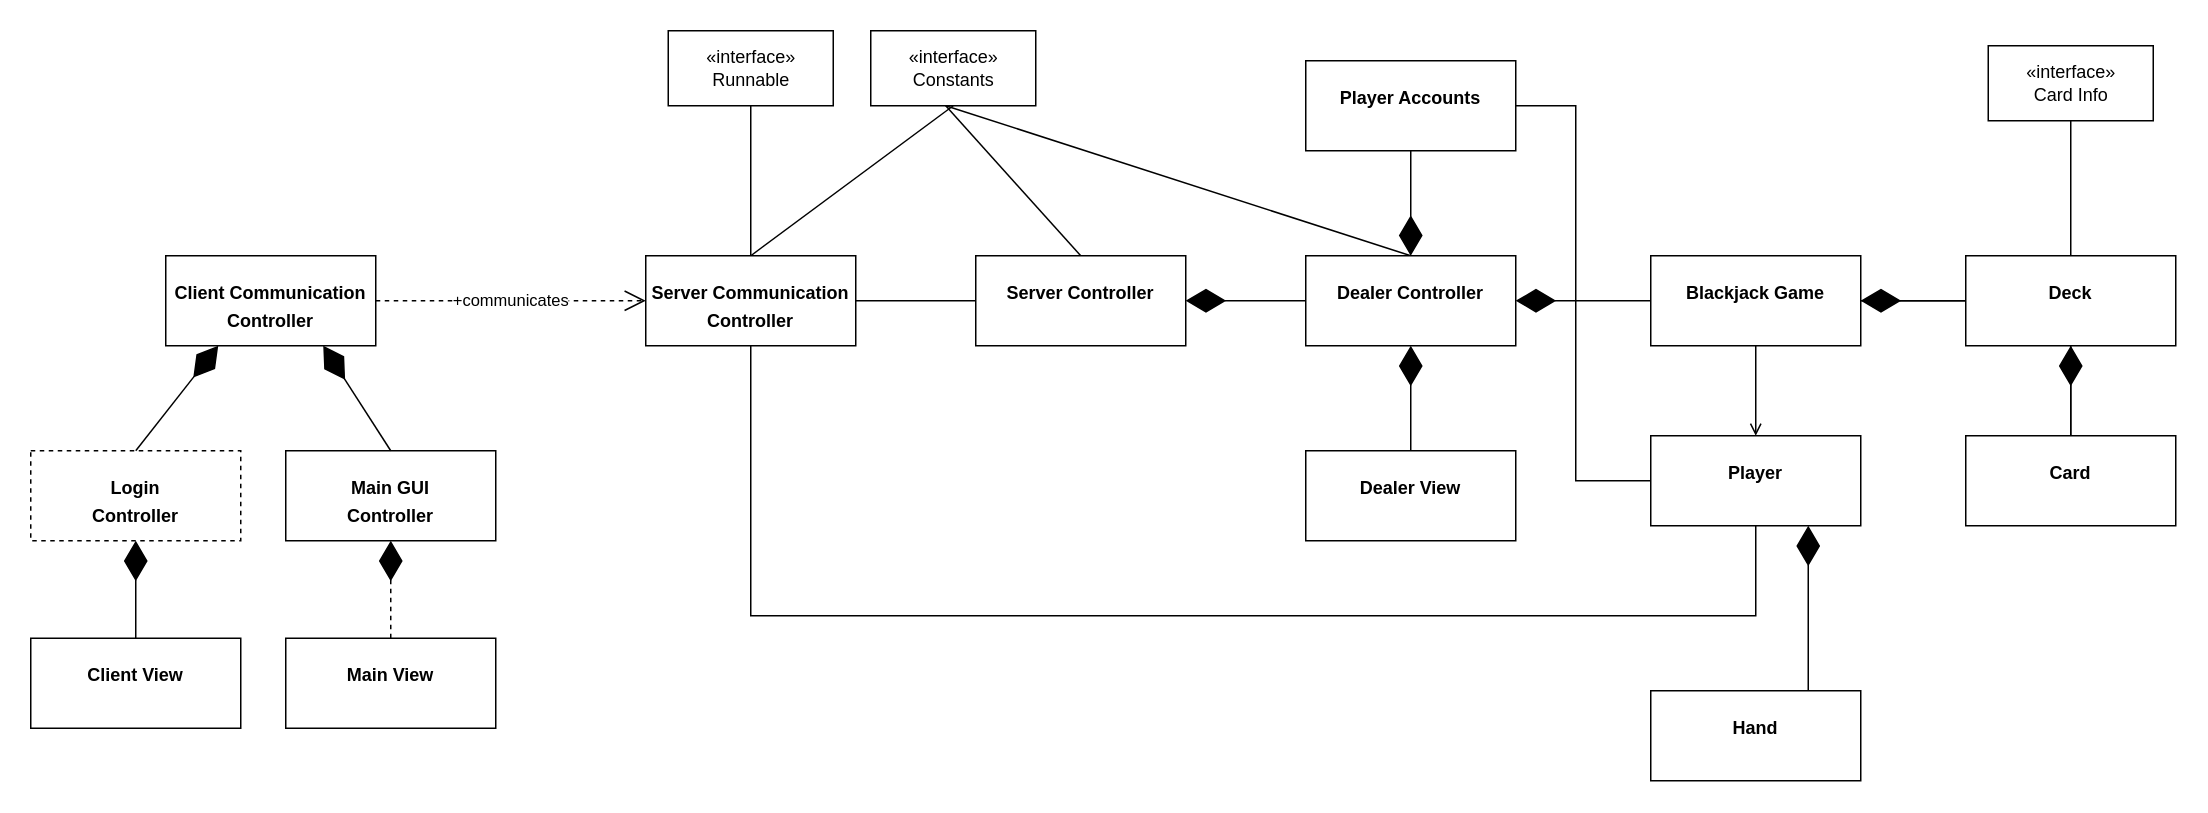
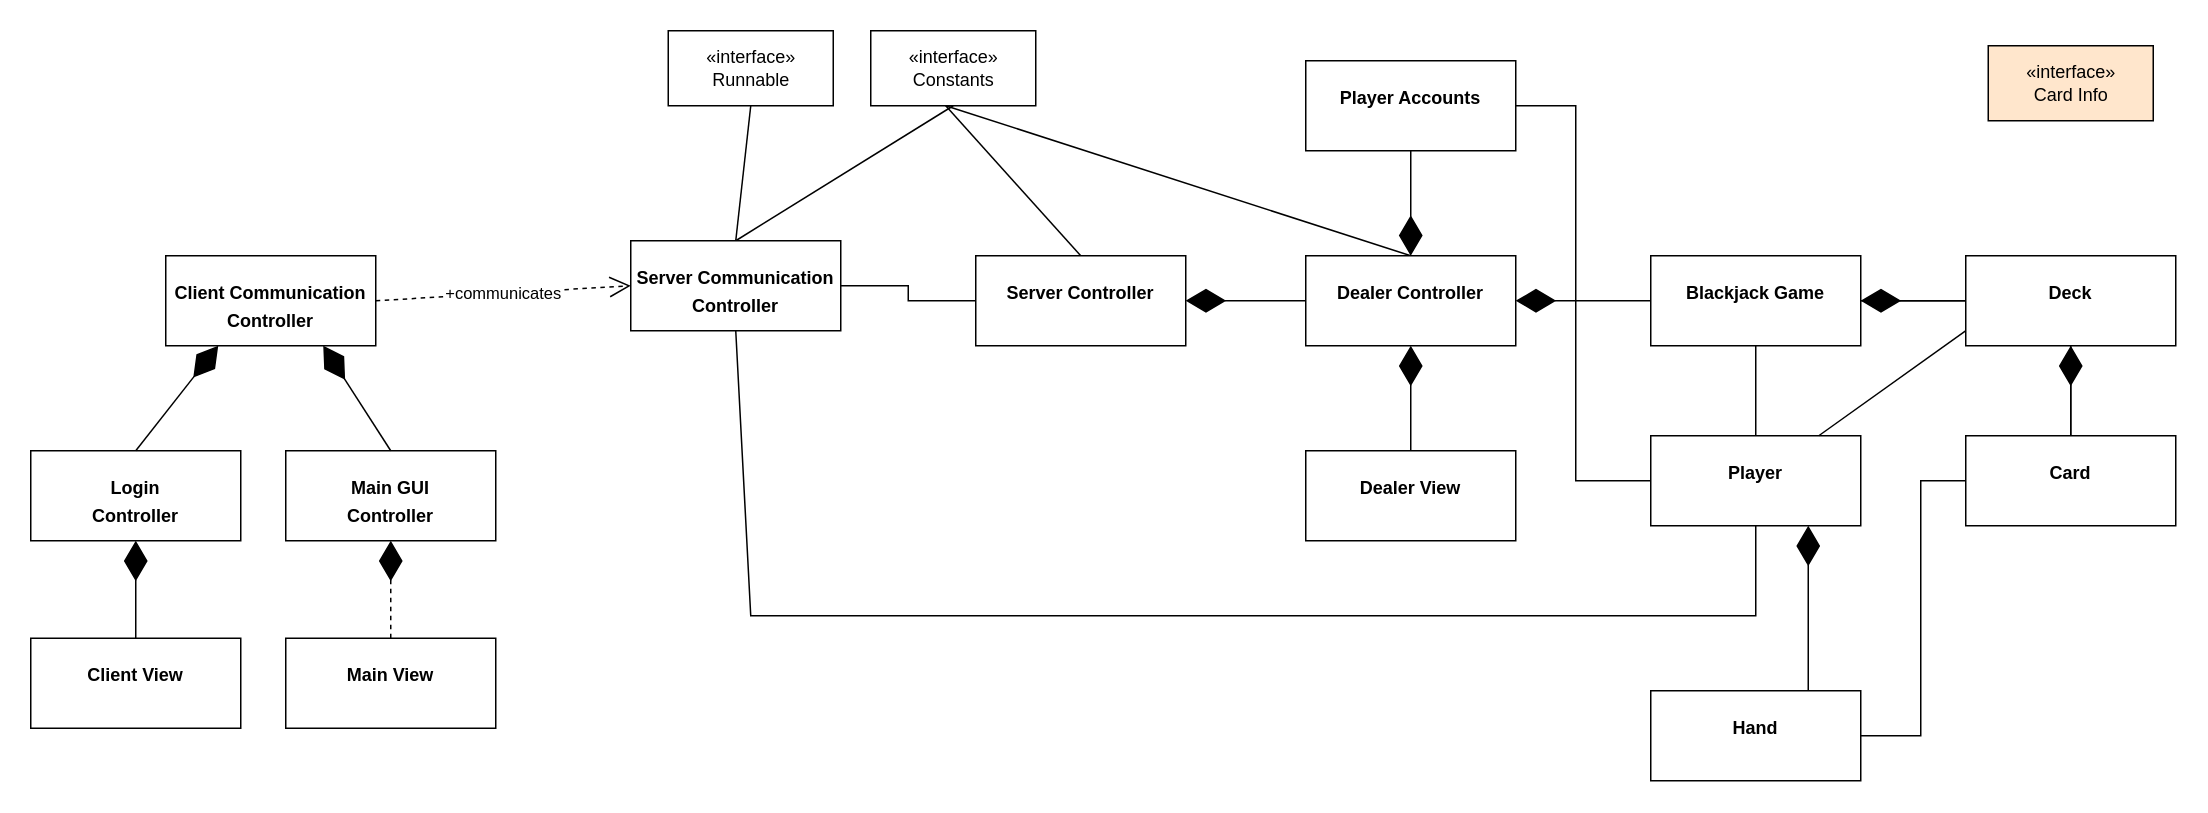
node "«interface» Card Info": fillcolor #ffffff -> #ffe6cc
edge "«interface» Card Info" -- "Deck": now "Player" -- "Deck"
node "Server Communication Controller": moved (751, 301) -> (736, 286)
edge "Blackjack Game" -> "Player": arrowhead open -> none
node "Login Controller": style dashed -> solid
edge "Card" -- "Hand": added
